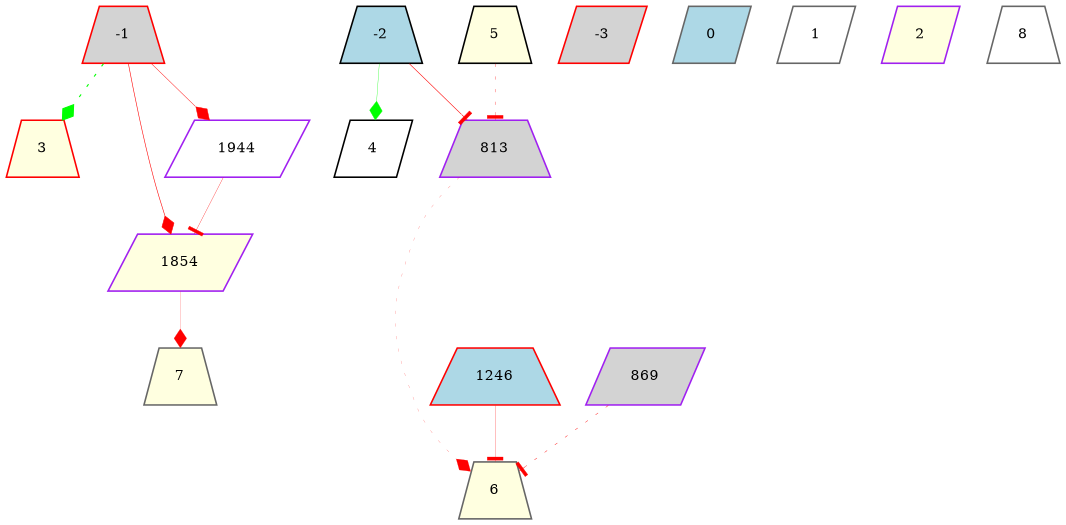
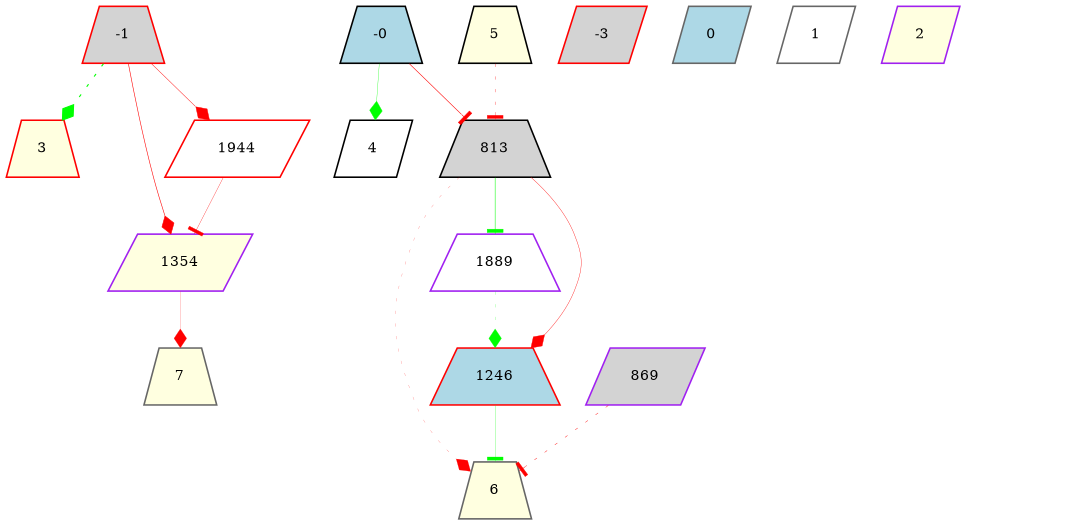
node "-2": label "-2" -> "-0"
node "8": removed
node "1944": color purple -> red
node "813": color purple -> black
edge "813" -> "1246": added
node "1854": label "1854" -> "1354"
node "1889": added
edge "1246" -> "6": color red -> green
